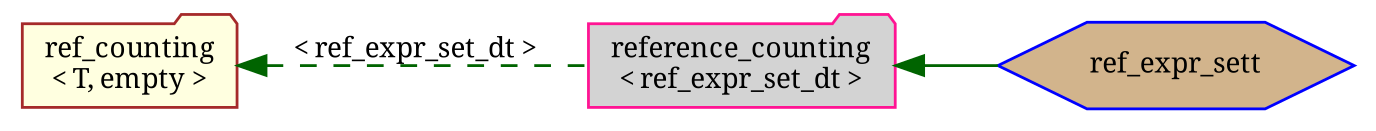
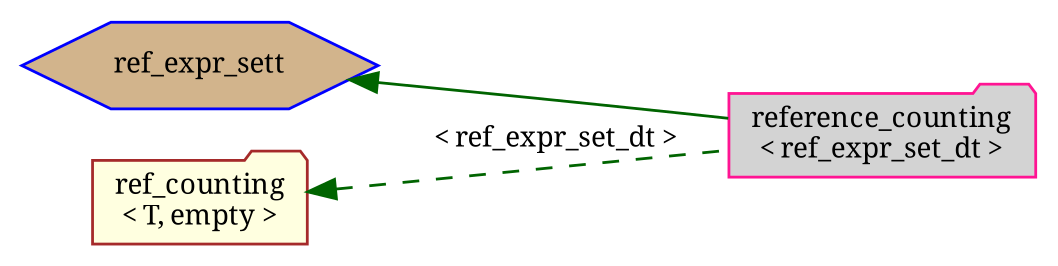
edge "ref_expr_sett" -> "reference_counting < ref_expr_set_dt >": reversed
